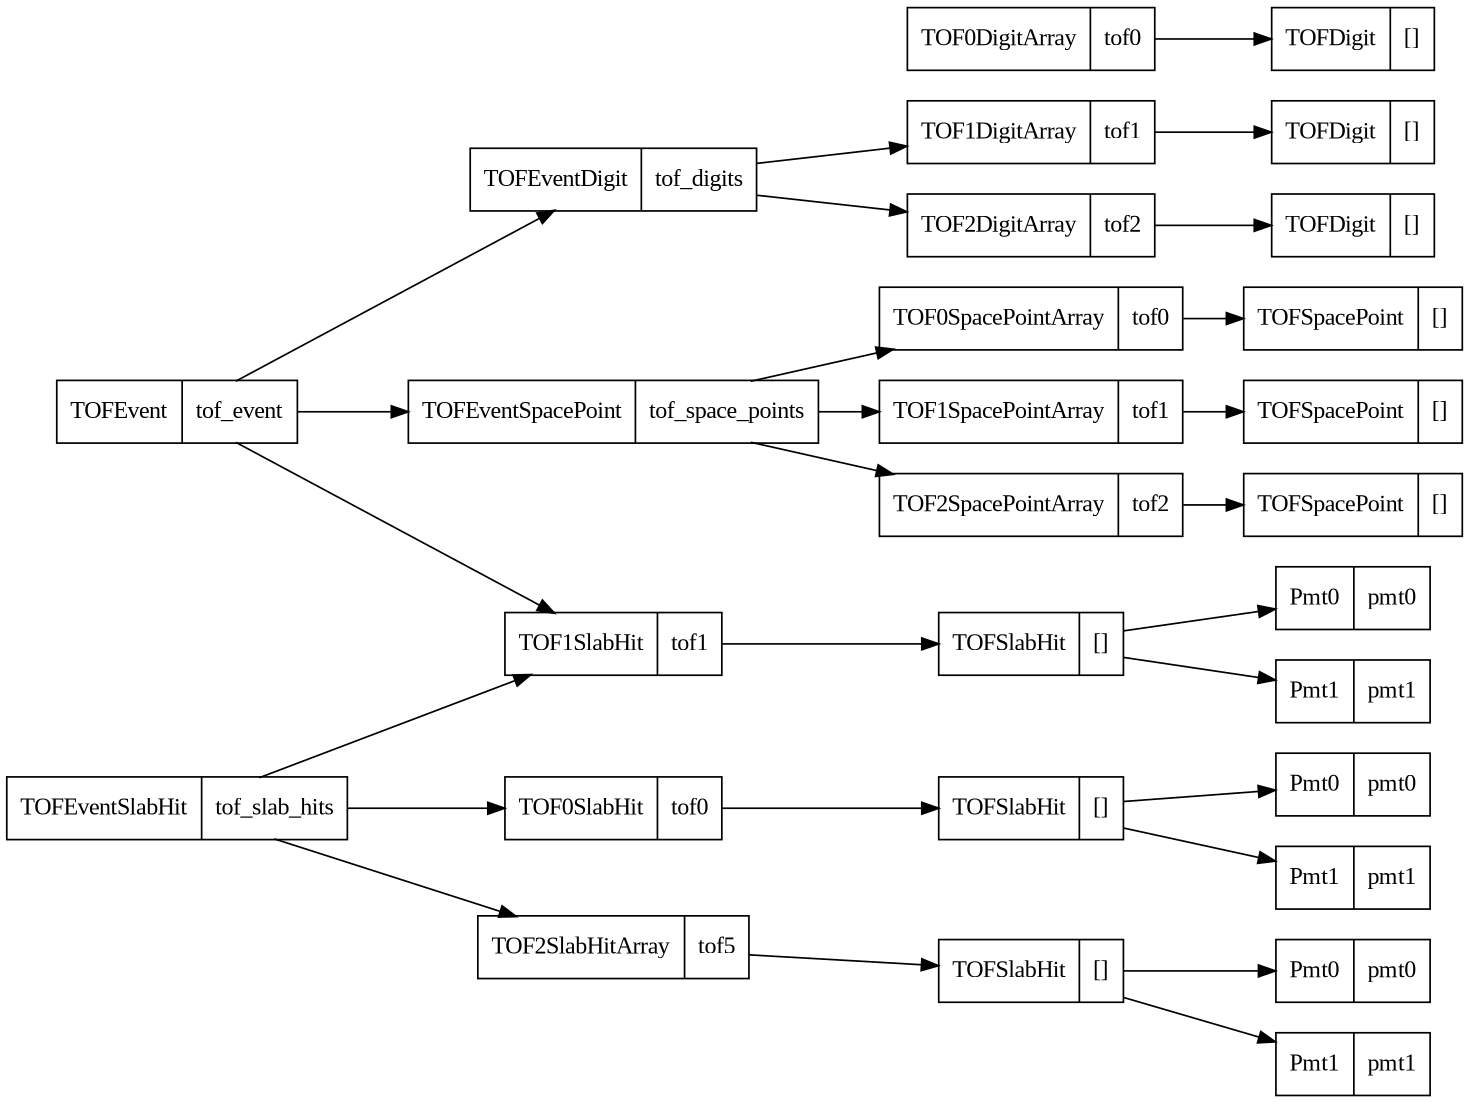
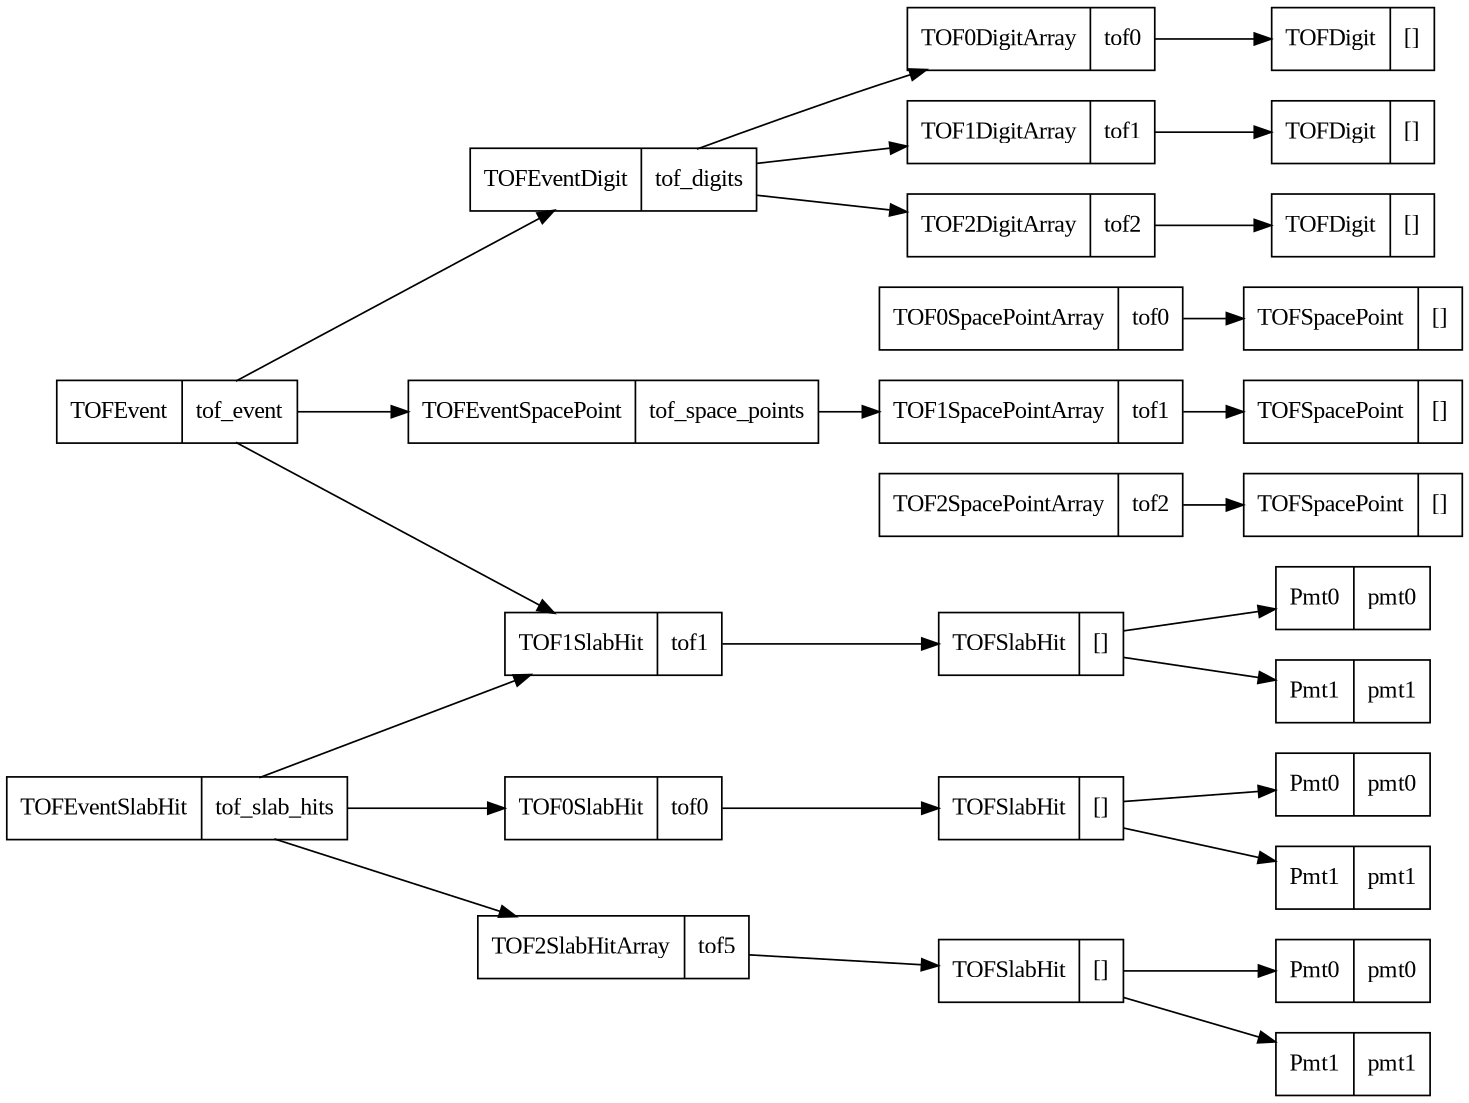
edge "TOFEventDigit" -> "TOF0DigitArray": added
edge "TOFEventSpacePoint" -> "TOF0SpacePointArray": removed
edge "TOFEventSpacePoint" -> "TOF2SpacePointArray": removed
